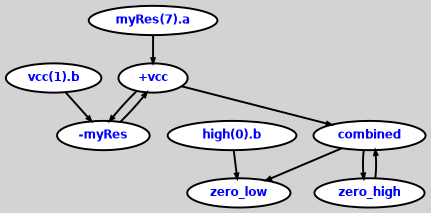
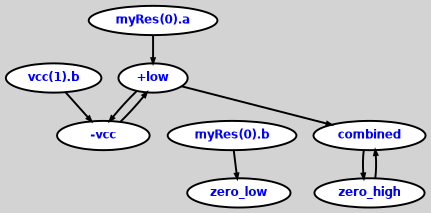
node "myRes(7).a": label "myRes(7).a" -> "myRes(0).a"
node "+vcc": label "+vcc" -> "+low"
node "-myRes": label "-myRes" -> "-vcc"
node "high(0).b": label "high(0).b" -> "myRes(0).b"
edge "combined" -> "zero_low": removed
